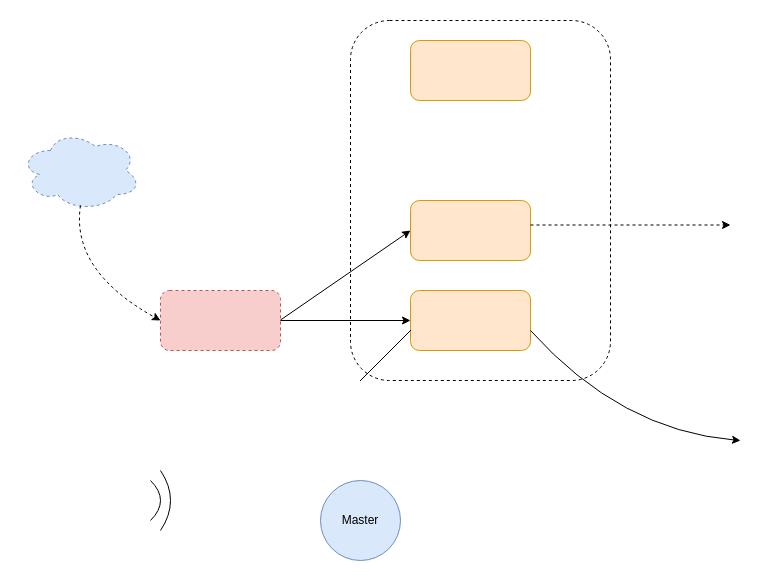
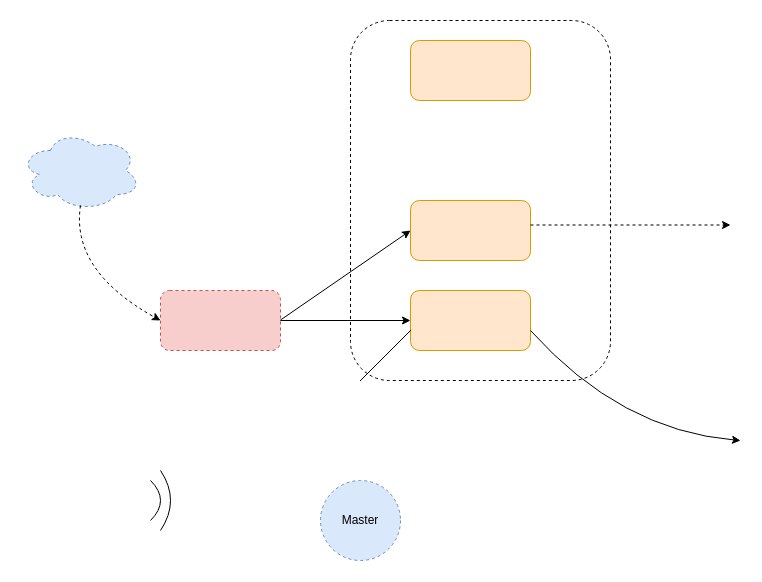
node "Master": style solid -> dashed
